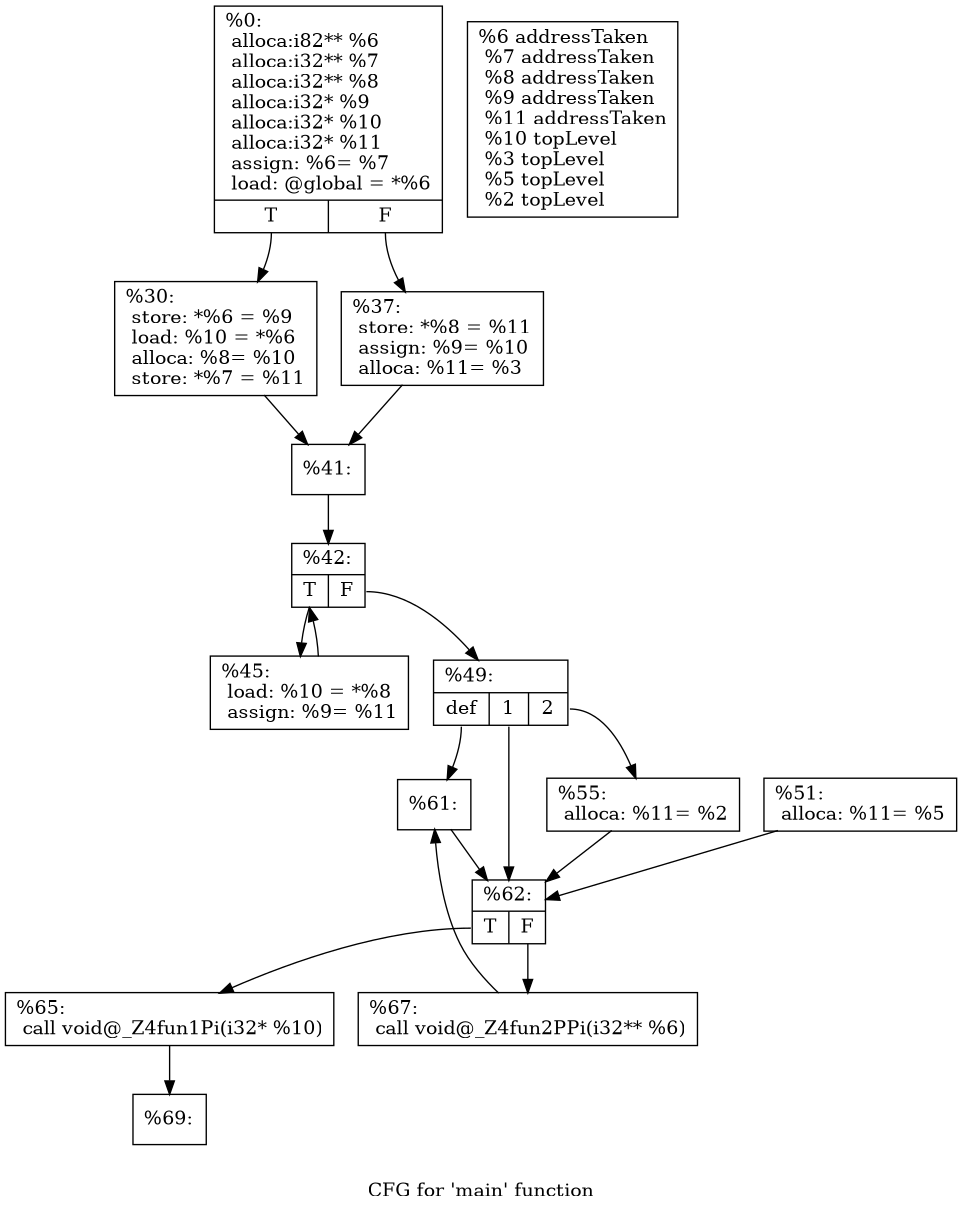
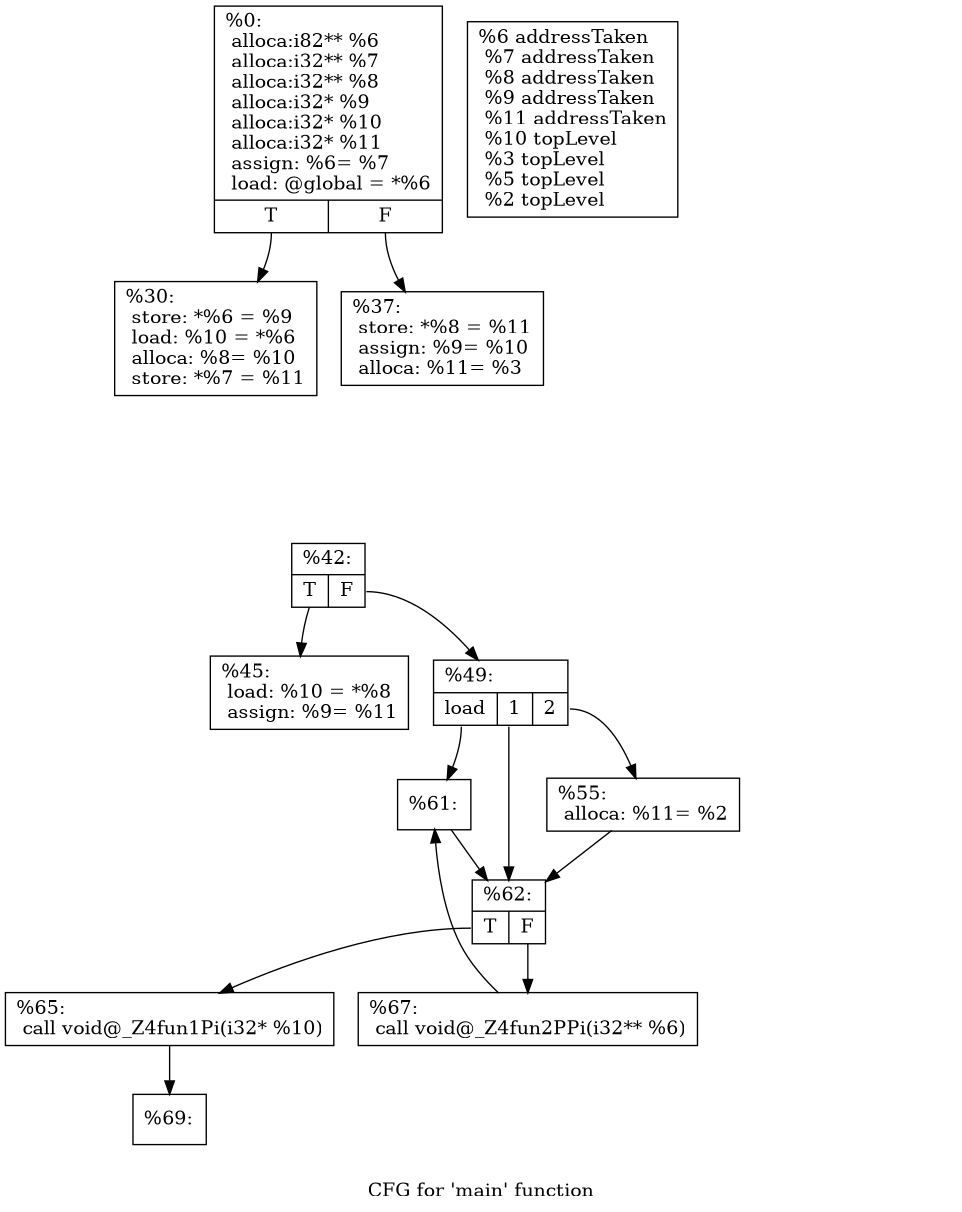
node "%41:": removed
edge "%45:" -> "%42:": removed
node "%49:": text "def" -> "load"
node "%51:": removed
